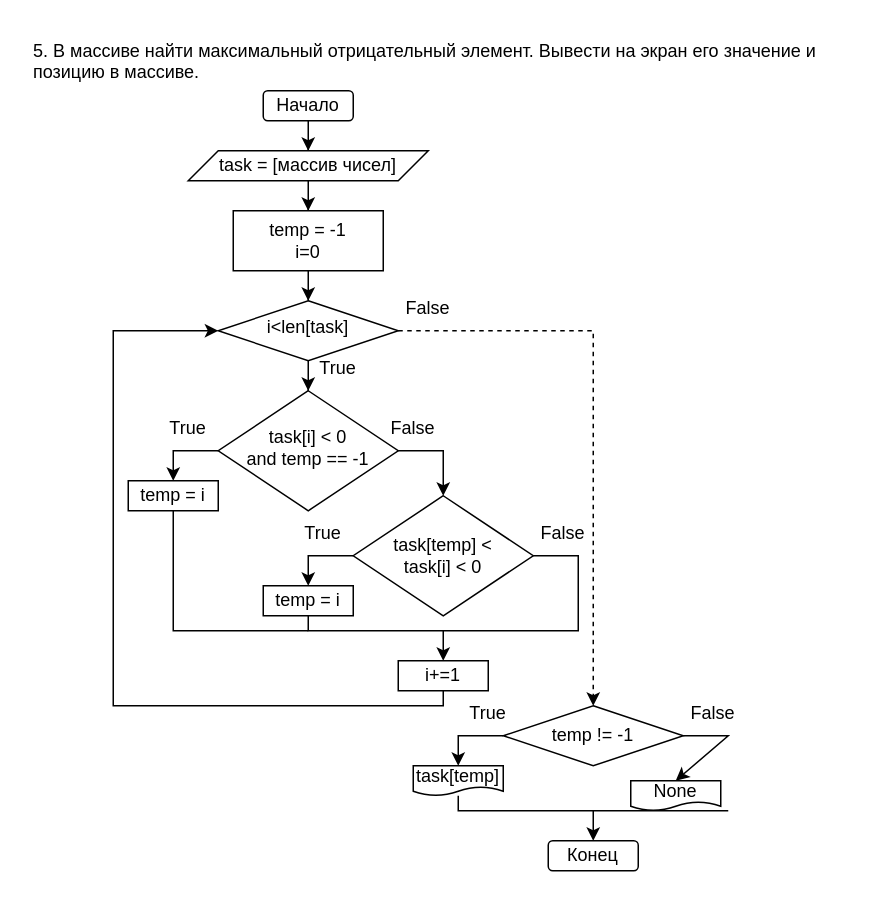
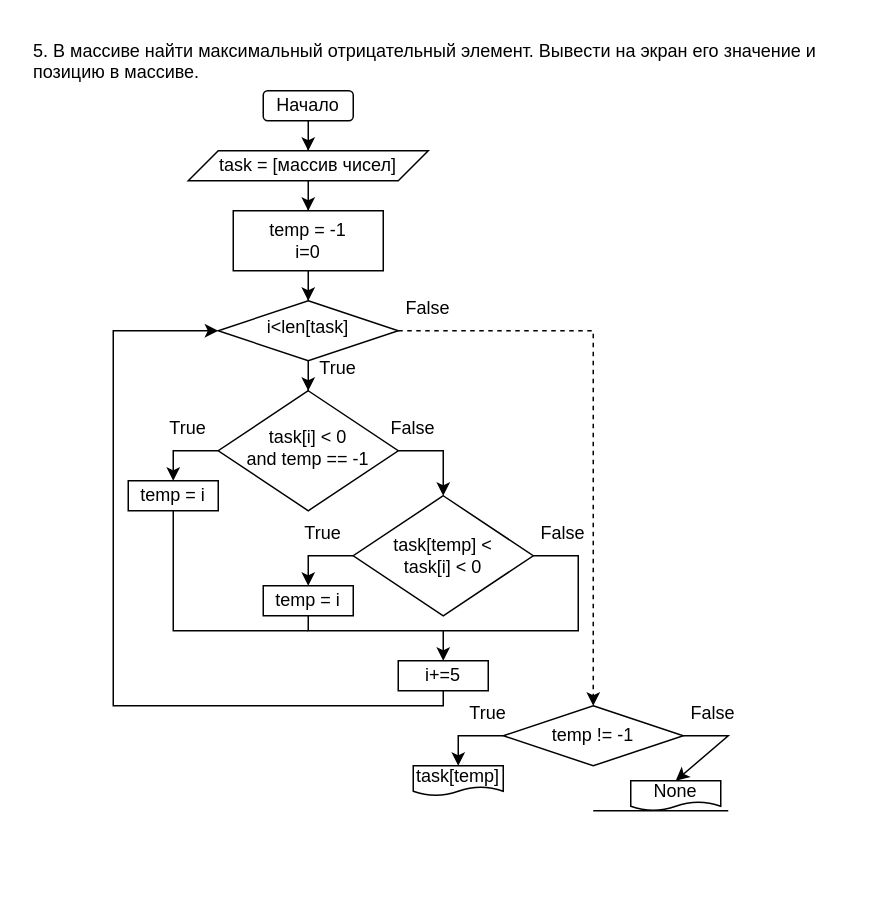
node "i+=1": label "i+=1" -> "i+=5"
edge "task[temp]" -> "Конец": removed
node "Конец": removed
